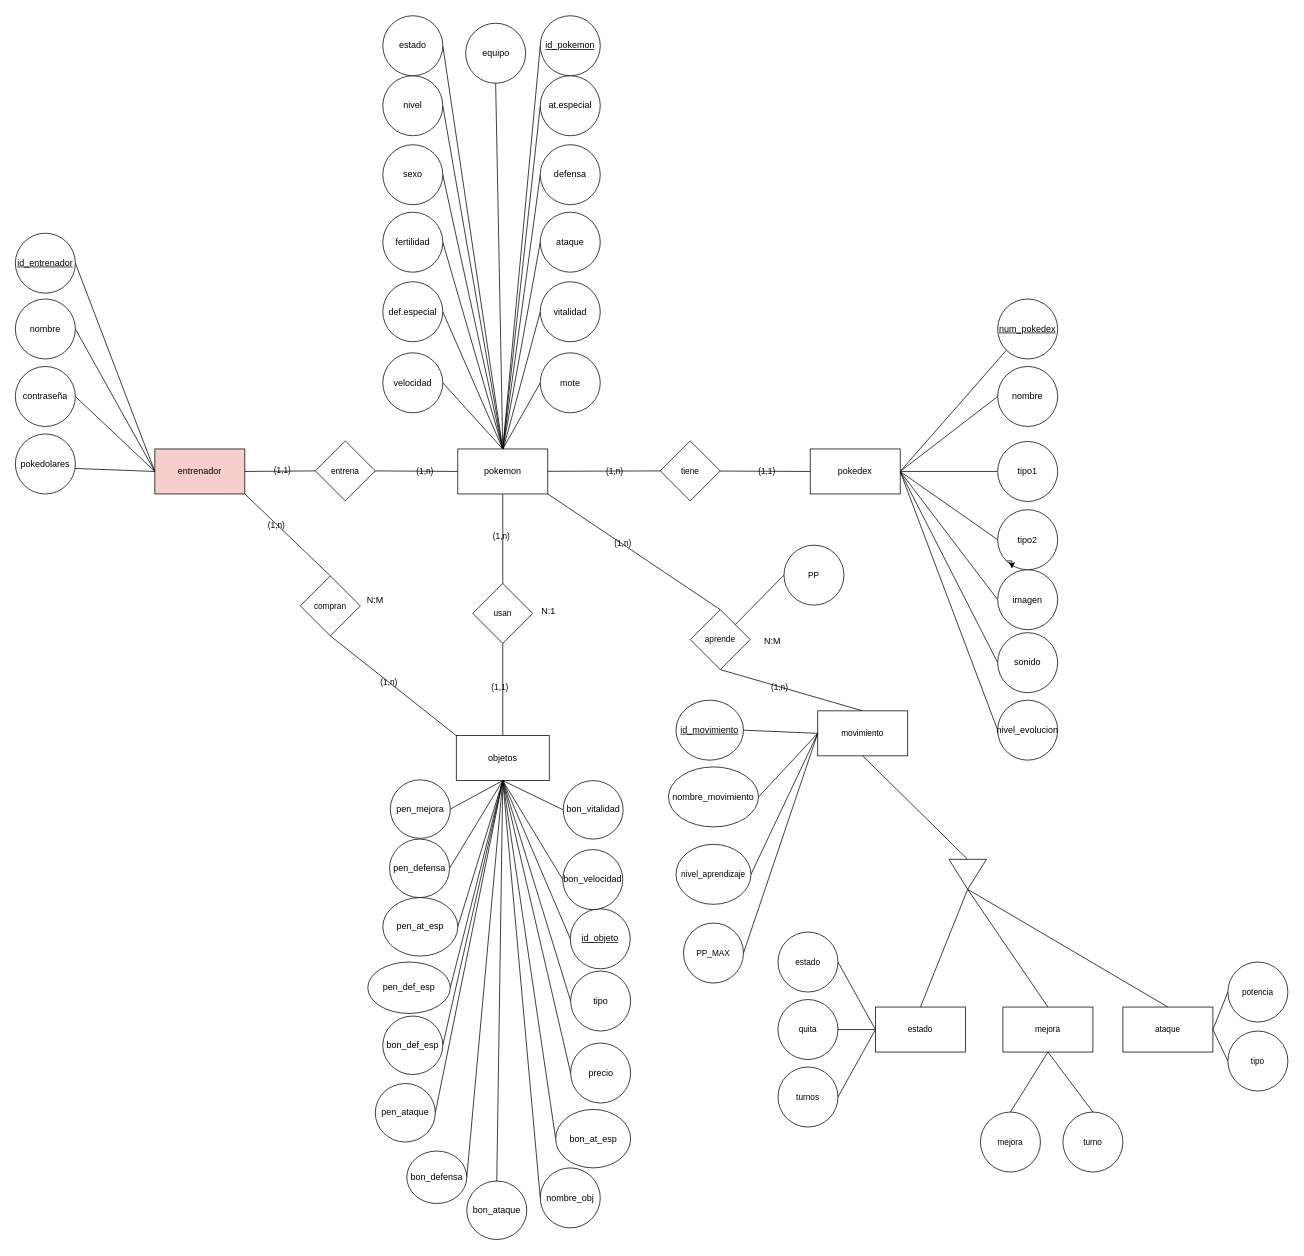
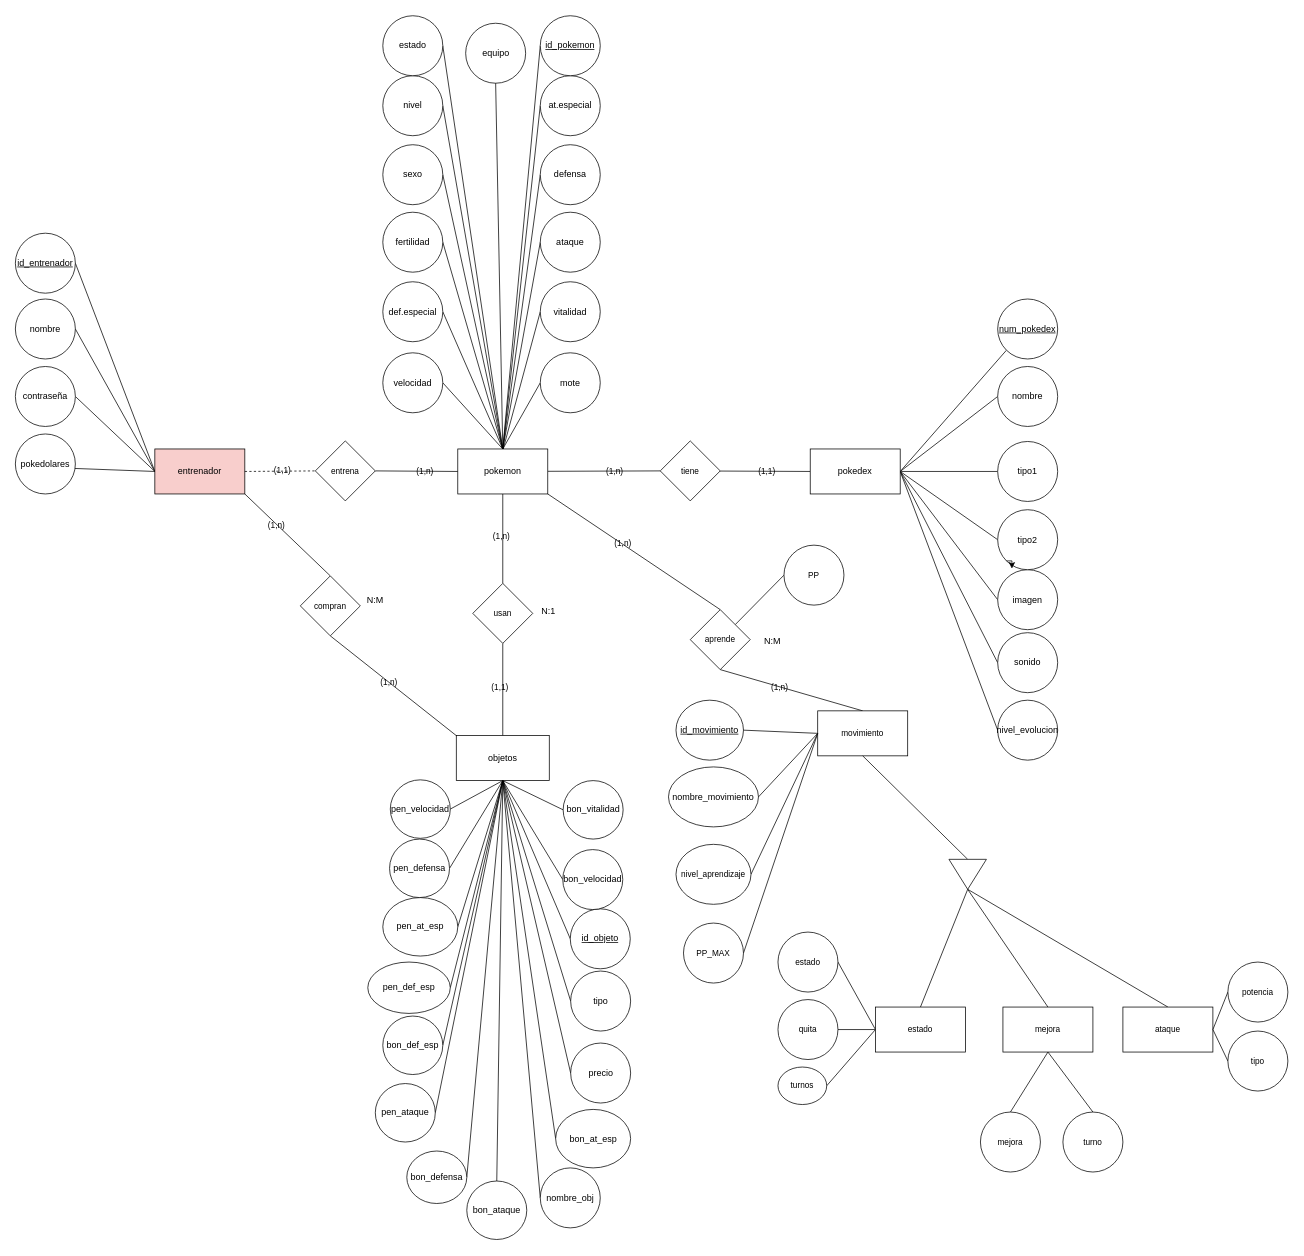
edge "entrena" -- "entrenador": style solid -> dashed
node "pen_mejora": label "pen_mejora" -> "pen_velocidad"
node "turnos": size 60x60 -> 49x38
